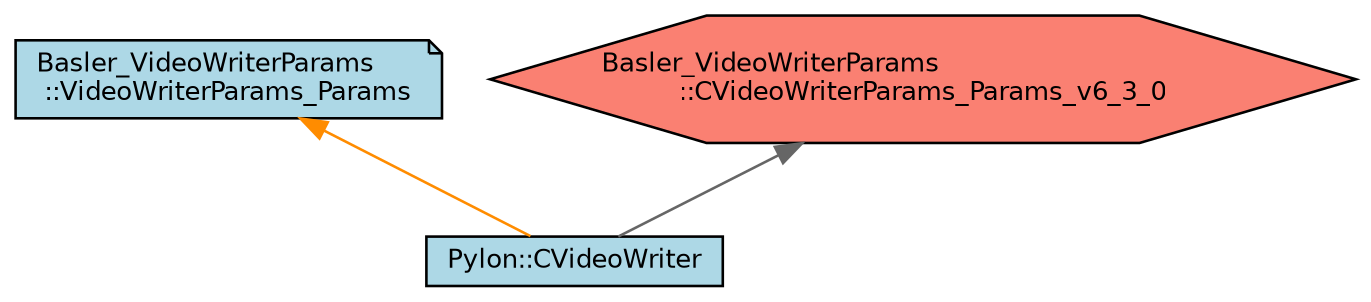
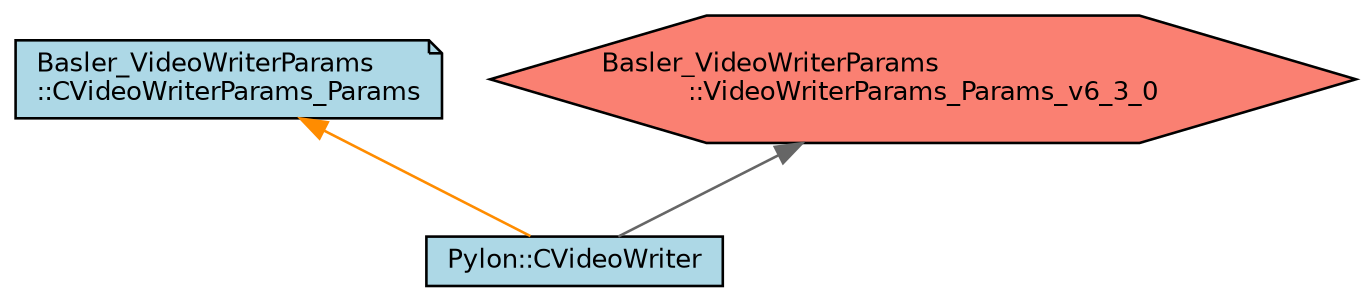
node "Basler_VideoWriterParams ::VideoWriterParams_Params": label "Basler_VideoWriterParams ::VideoWriterParams_Params" -> "Basler_VideoWriterParams ::CVideoWriterParams_Params"
node "Basler_VideoWriterParams ::CVideoWriterParams_Params_v6_3_0": label "Basler_VideoWriterParams ::CVideoWriterParams_Params_v6_3_0" -> "Basler_VideoWriterParams ::VideoWriterParams_Params_v6_3_0"
